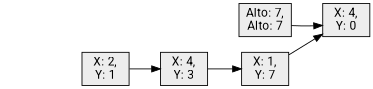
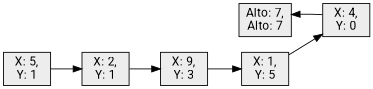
edge "Alto: 7, Alto: 7" -> "X: 4, Y: 0": reversed
node "X: 5, Y: 1": added
node "X: 4, Y: 3": label "X: 4, Y: 3" -> "X: 9, Y: 3"
node "X: 1, Y: 7": label "X: 1, Y: 7" -> "X: 1, Y: 5"
